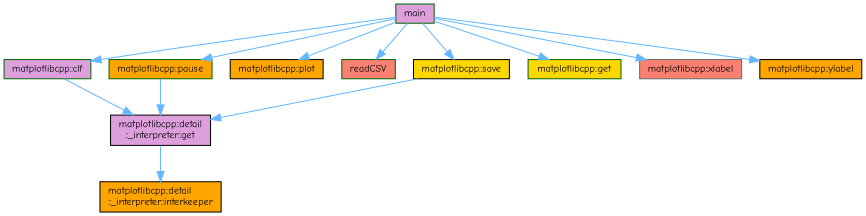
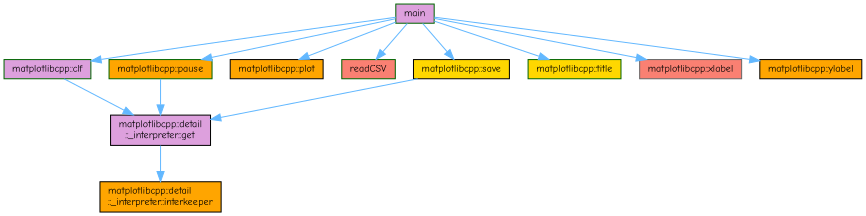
node "matplotlibcpp::get": label "matplotlibcpp::get" -> "matplotlibcpp::title"
